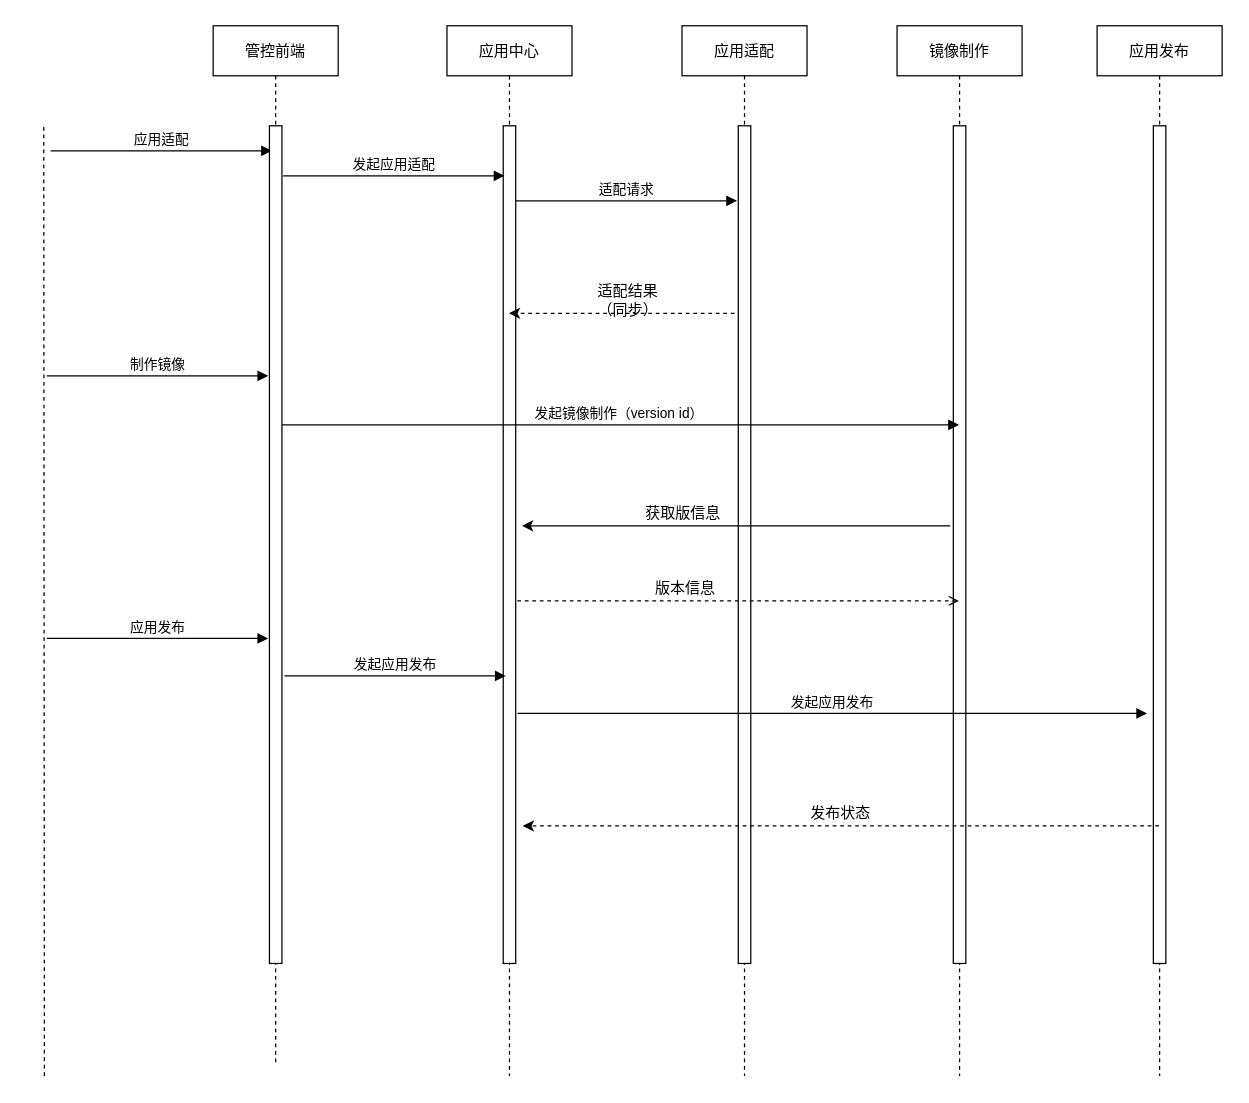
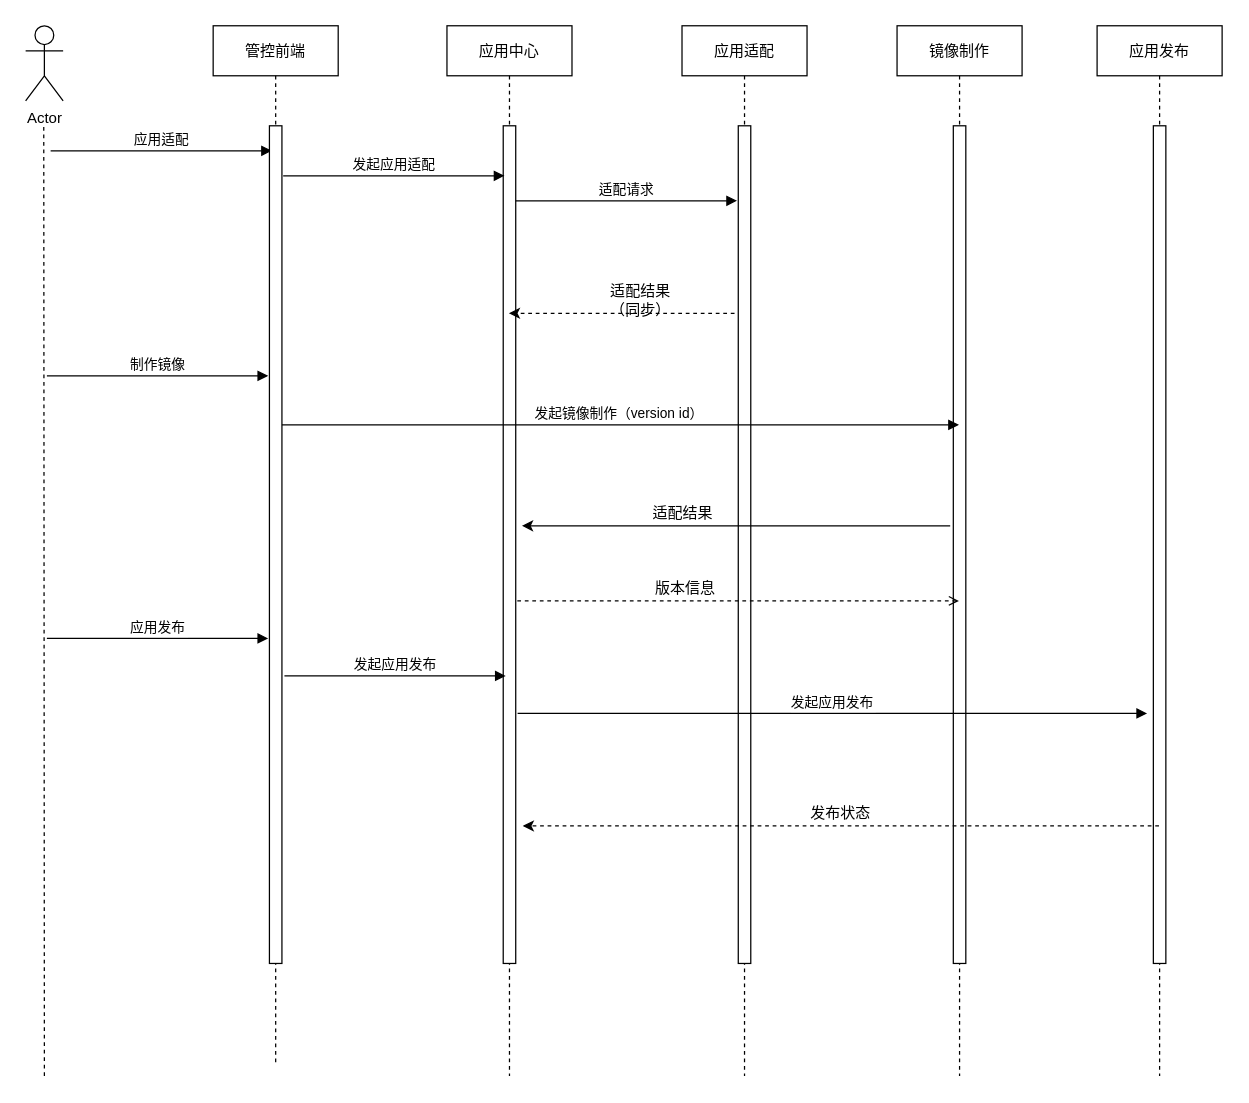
node "Actor": added
node "适配结果（同步）": moved (628, 301) -> (641, 301)
node "获取版信息": label "获取版信息" -> "适配结果"
